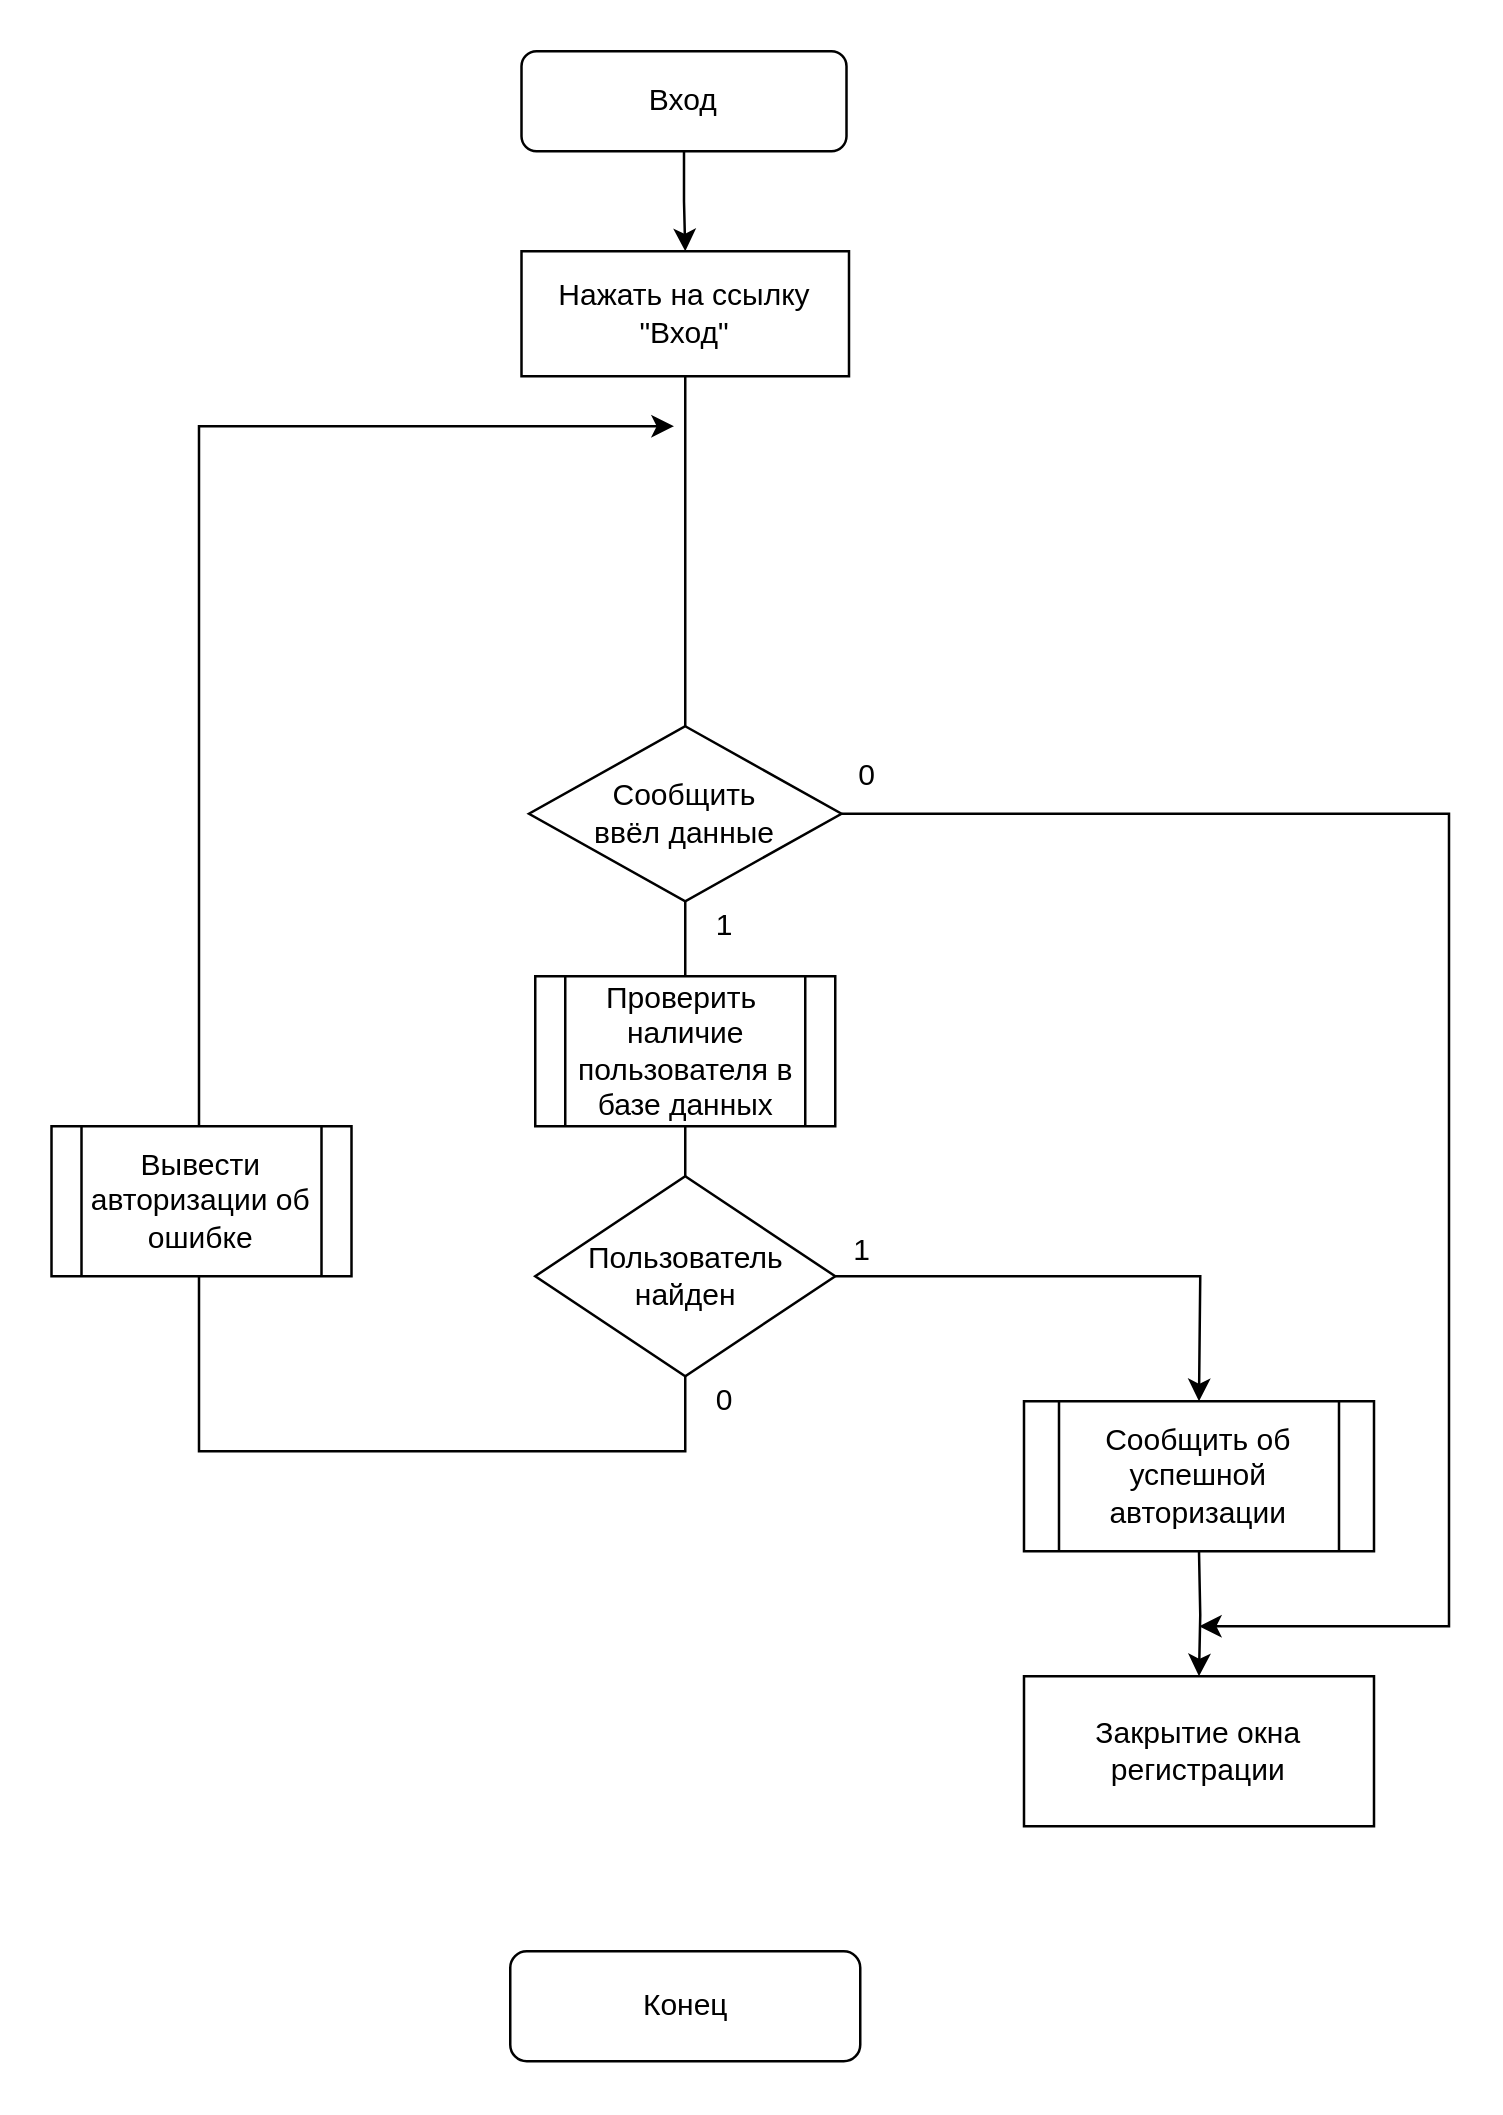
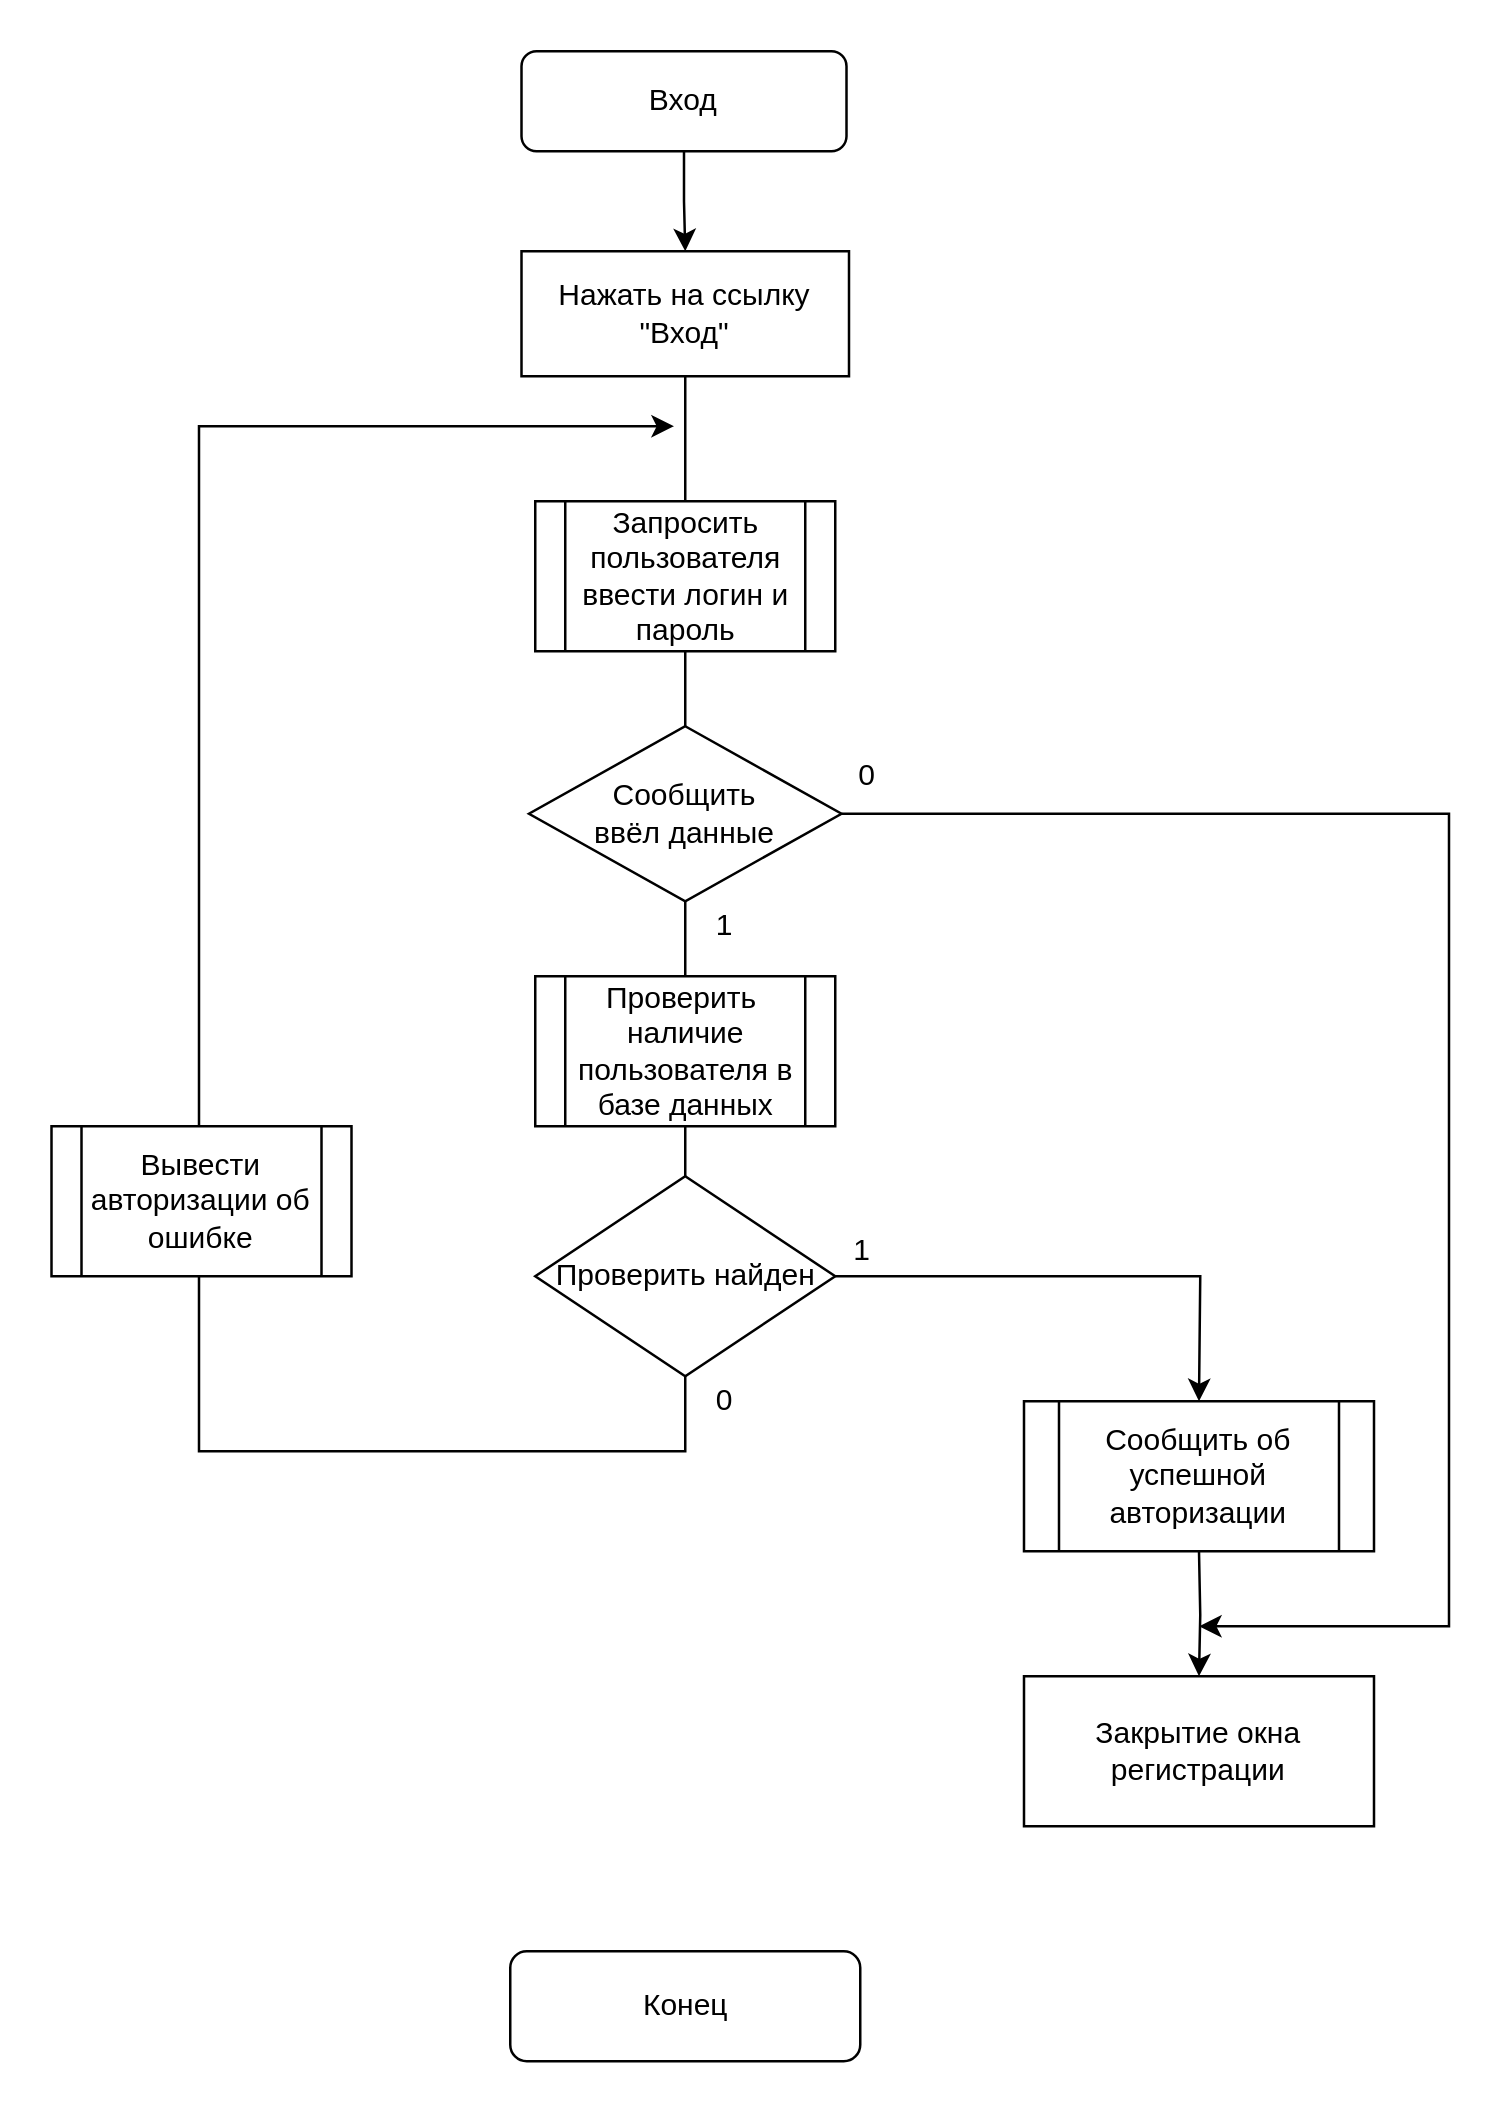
node "Запросить пользователя ввести логин и пароль": added
node "Пользователь найден": label "Пользователь найден" -> "Проверить найден"
